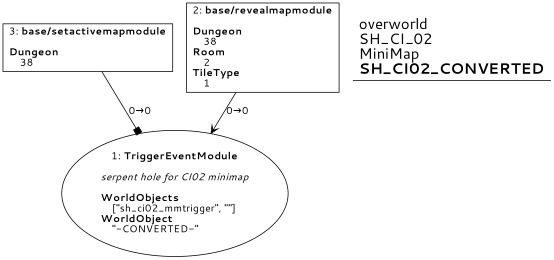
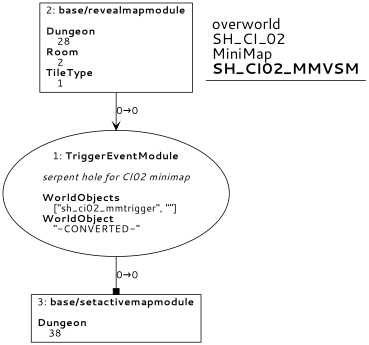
node "2:": text "38" -> "28"
node "overworld": text "SH_CI02_CONVERTED" -> "SH_CI02_MMVSM"
edge "3:" -> "1:": reversed
